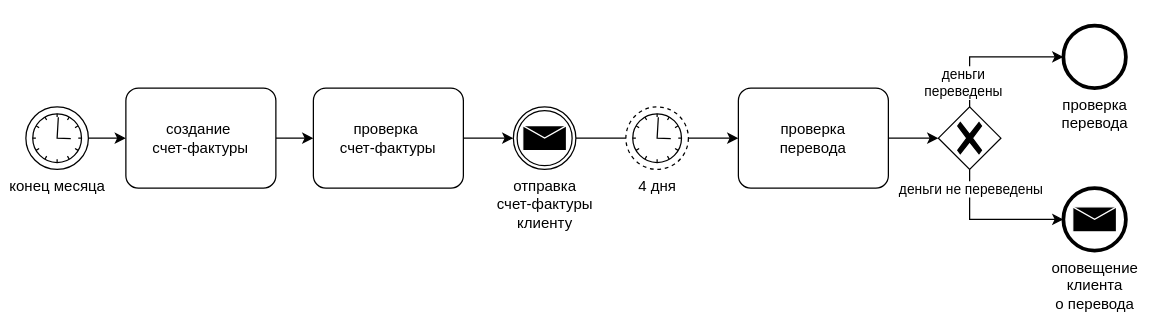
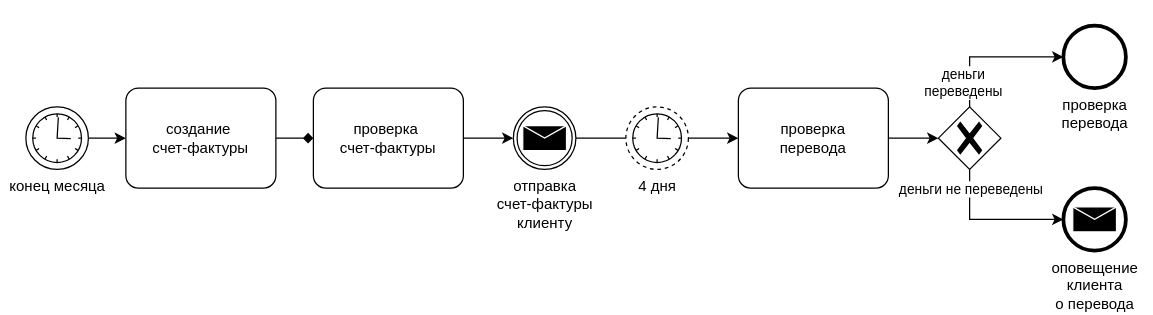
edge "создание счет-фактуры" -> "проверка счет-фактуры": arrowhead classic -> diamond
